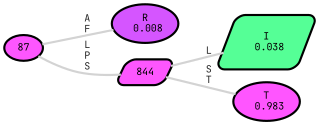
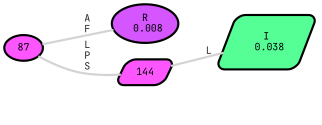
node "844": label "844" -> "144"
node "T 0.983": removed
